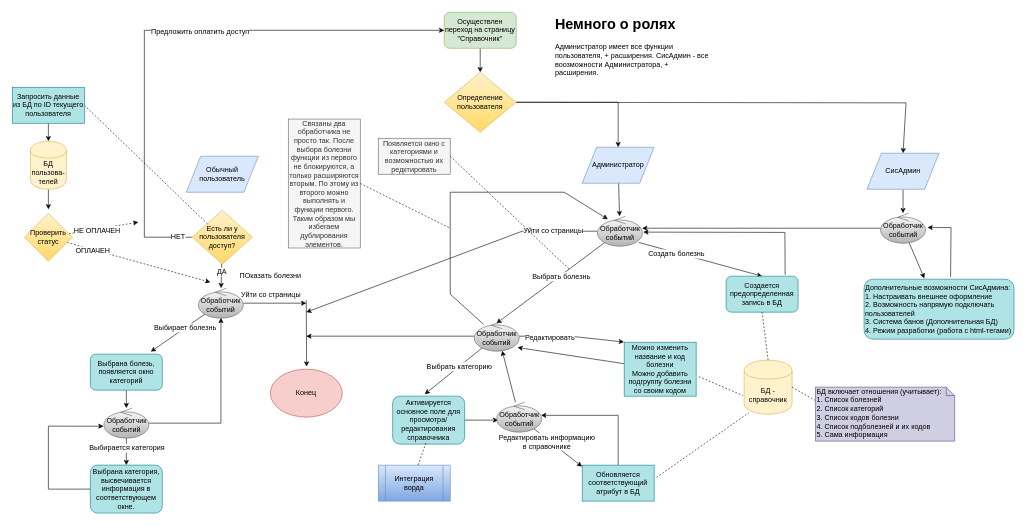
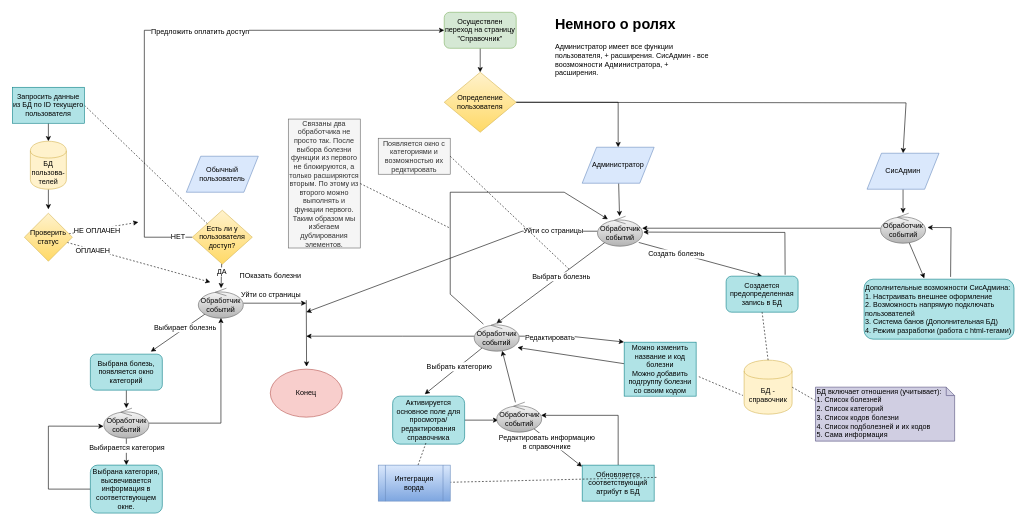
edge "БД - справочник" -- "Обновляется соответствующий атрибут в БД": now "Интеграция ворда" -- "Обновляется соответствующий атрибут в БД"
